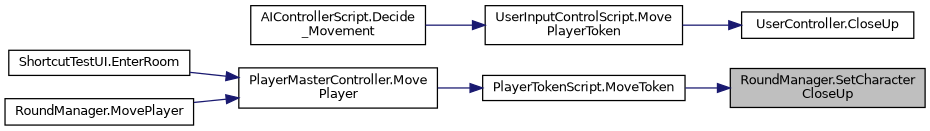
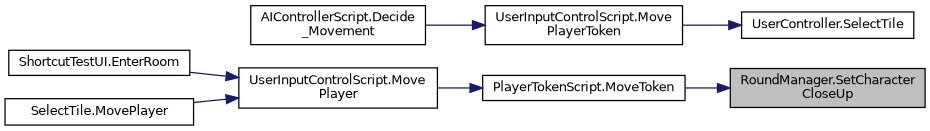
node "UserController.CloseUp": label "UserController.CloseUp" -> "UserController.SelectTile"
node "PlayerMasterController.Move Player": label "PlayerMasterController.Move Player" -> "UserInputControlScript.Move Player"
node "RoundManager.MovePlayer": label "RoundManager.MovePlayer" -> "SelectTile.MovePlayer"
